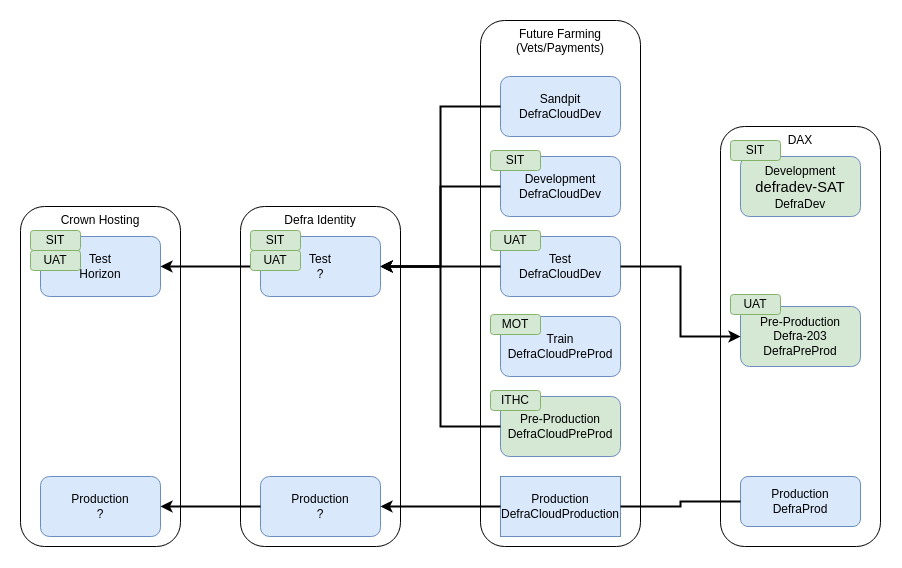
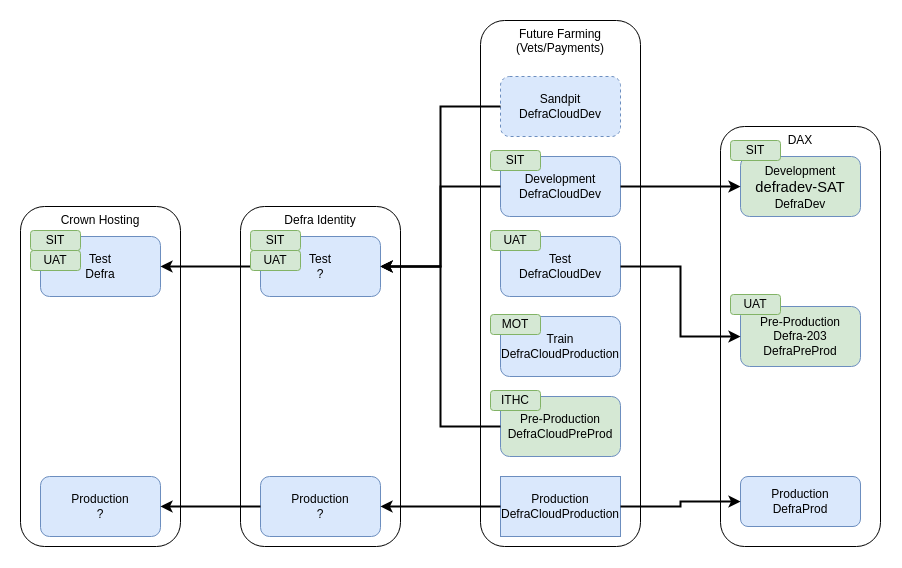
node "Sandpit DefraCloudDev": style solid -> dashed
edge "Development DefraCloudDev" -> "Development defradev-SAT DefraDev": added
node "Test Horizon": label "Test Horizon" -> "Test Defra"
edge "Test DefraCloudDev" -> "Test ?": removed
node "Train DefraCloudPreProd": label "Train DefraCloudPreProd" -> "Train DefraCloudProduction"
edge "Production DefraProd" -- "Production DefraCloudProduction": arrowhead none -> classic
